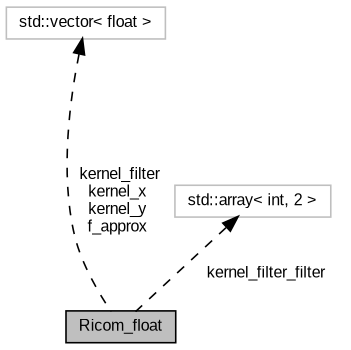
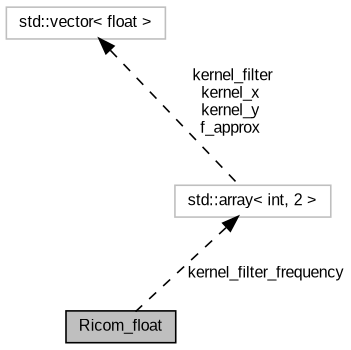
edge "Ricom_float" -> "std::vector< float >": now "std::array< int, 2 >" -> "std::vector< float >"
edge "Ricom_float" -> "std::array< int, 2 >": label " kernel_filter_filter" -> " kernel_filter_frequency"
